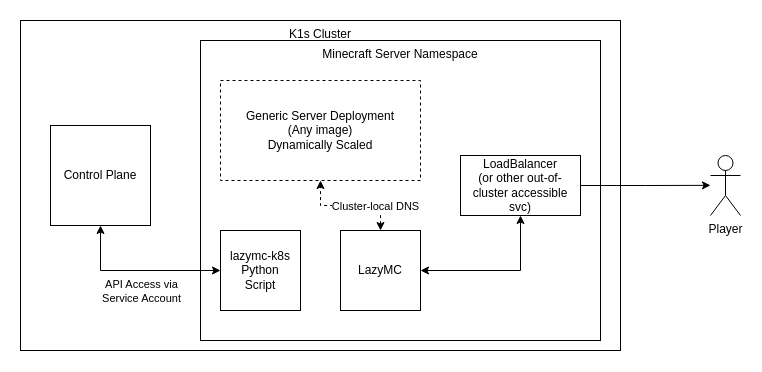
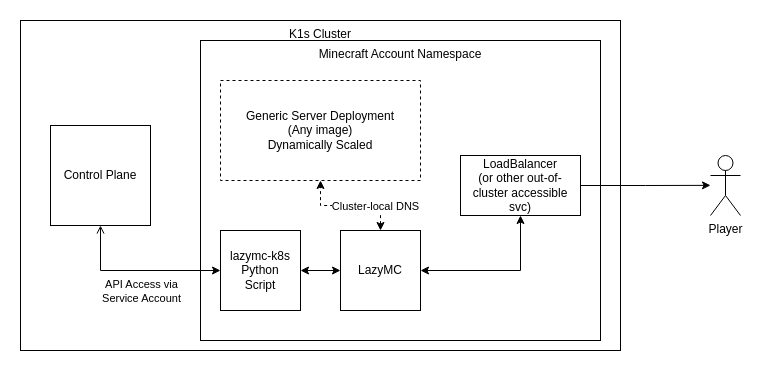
node "Minecraft Server Namespace": label "Minecraft Server Namespace" -> "Minecraft Account Namespace"
edge "Control Plane" -- "lazymc-k8s Python Script": arrowhead classic -> open
edge "lazymc-k8s Python Script" -- "LazyMC": added
